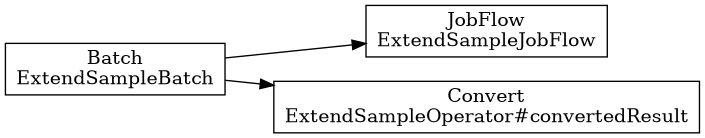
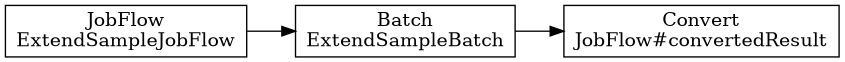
edge "Batch ExtendSampleBatch" -> "JobFlow ExtendSampleJobFlow": reversed
node "Convert ExtendSampleOperator#convertedResult": label "Convert ExtendSampleOperator#convertedResult" -> "Convert JobFlow#convertedResult"
